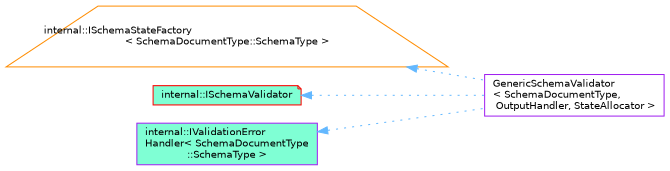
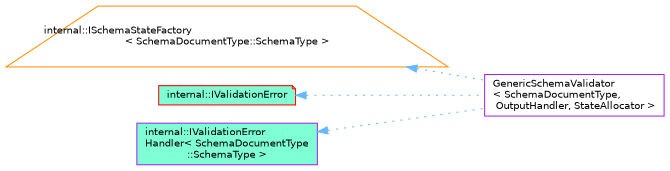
node "internal::ISchemaValidator": label "internal::ISchemaValidator" -> "internal::IValidationError"
